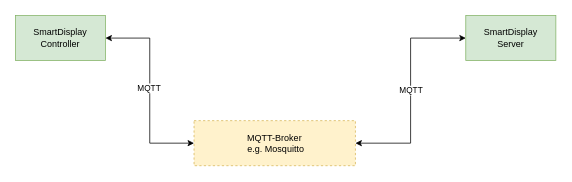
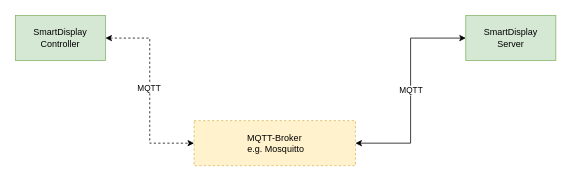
edge "SmartDisplay Controller" -- "MQTT-Broker e.g. Mosquitto": style solid -> dashed
